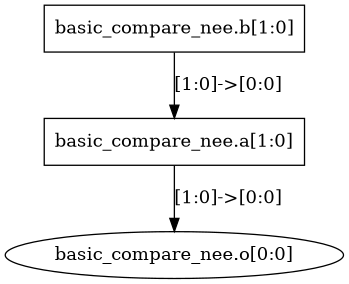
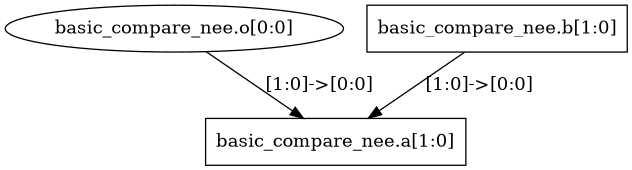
edge "basic_compare_nee.a[1:0]" -> "basic_compare_nee.o[0:0]": reversed
